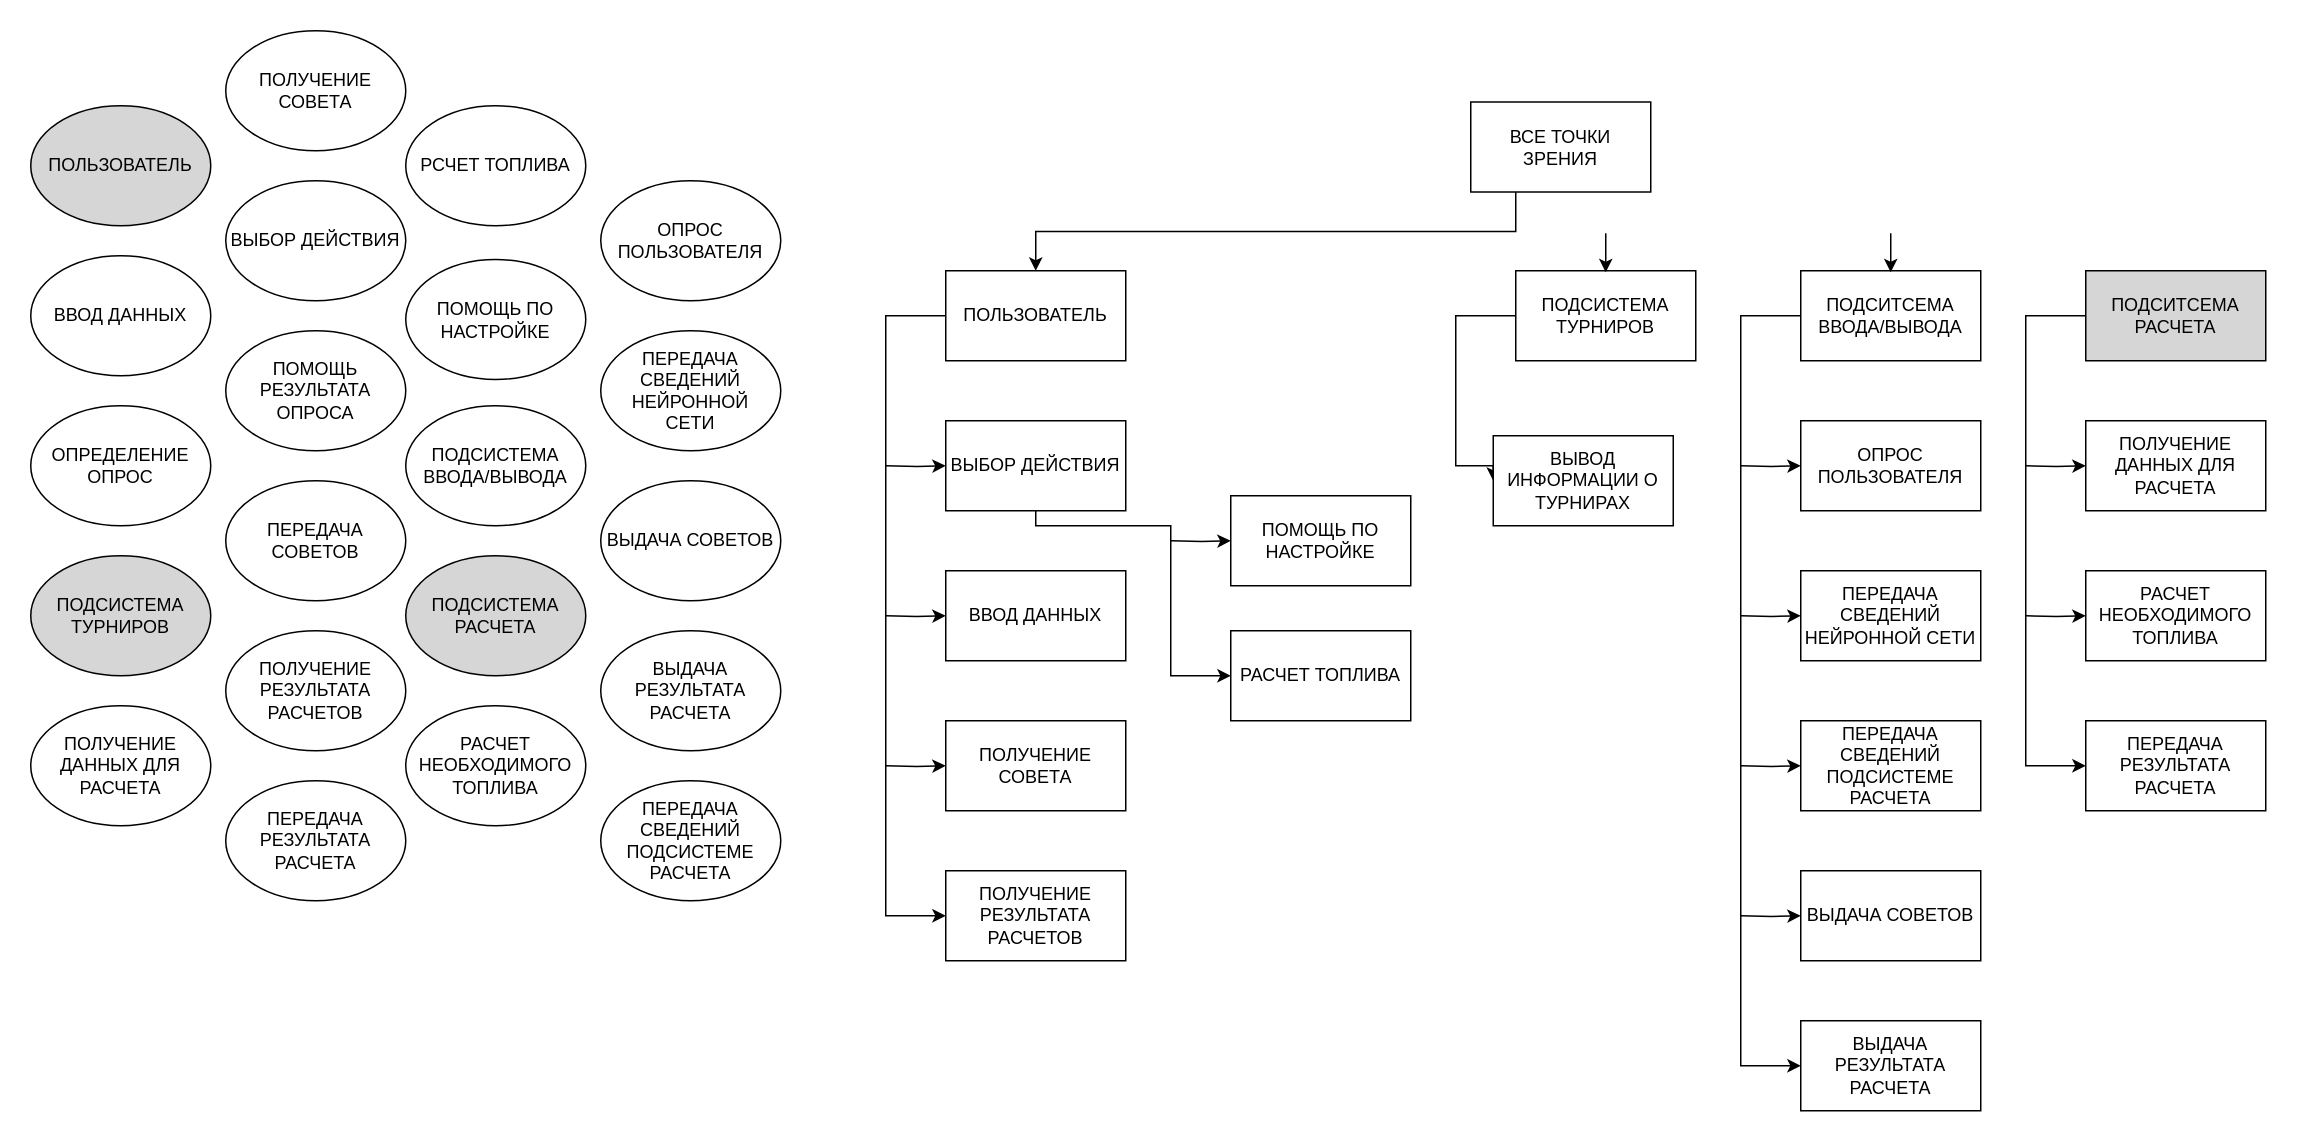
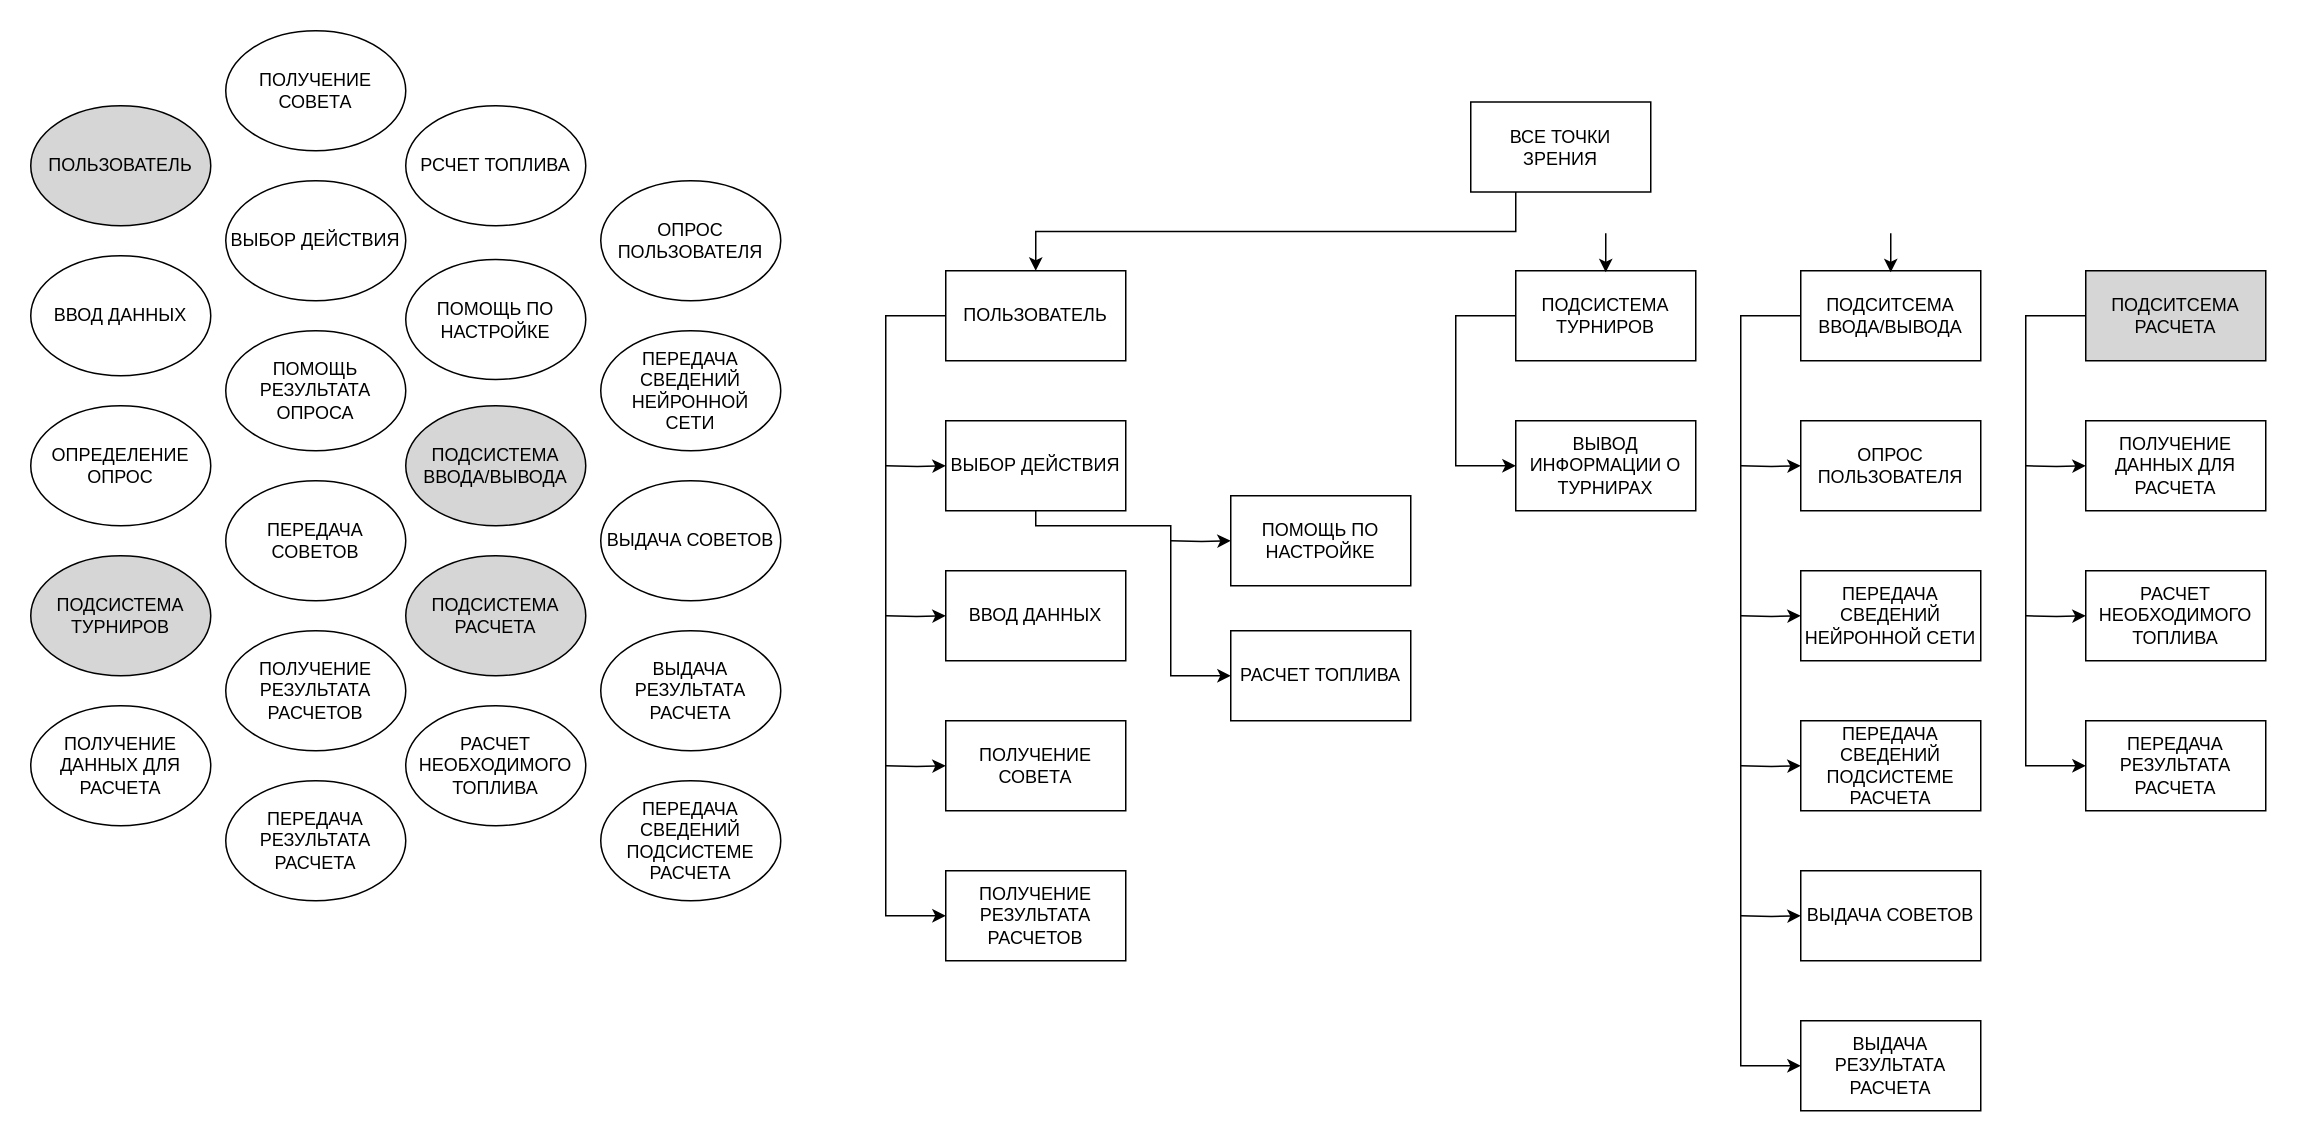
node "ПОДСИСТЕМА ВВОДА/ВЫВОДА": fillcolor #ffffff -> #d6d6d6
node "ВЫВОД ИНФОРМАЦИИ О ТУРНИРАХ": moved (1583, 481) -> (1606, 466)
